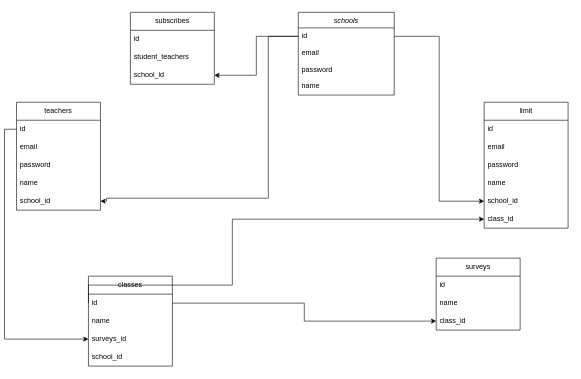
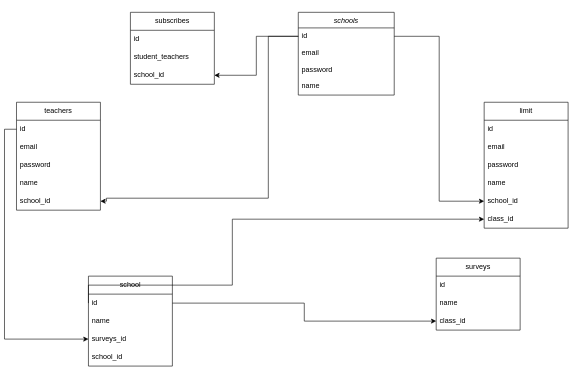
node "classes": label "classes" -> "school"
